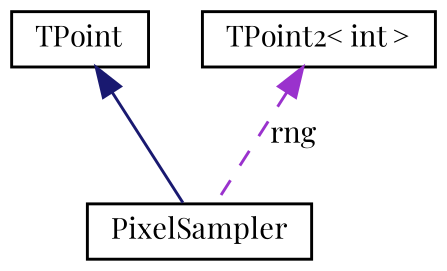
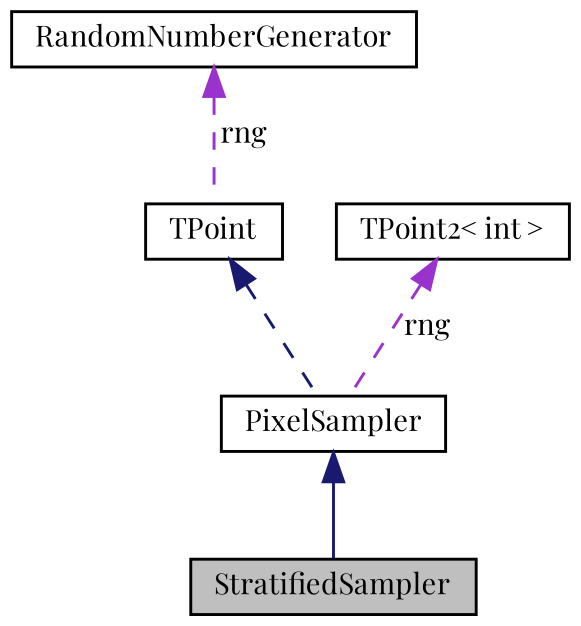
node "RandomNumberGenerator": added
edge "PixelSampler" -> "TPoint": style solid -> dashed
node "StratifiedSampler": added
